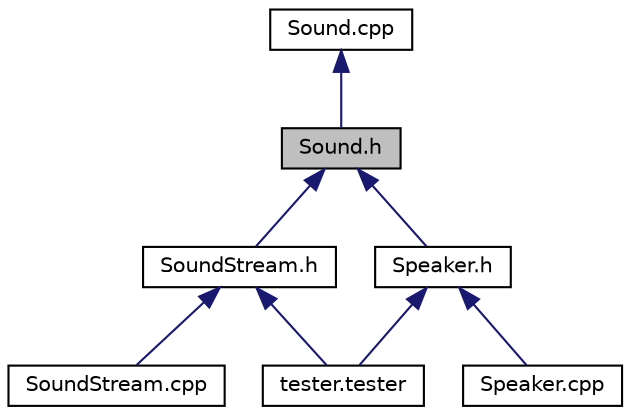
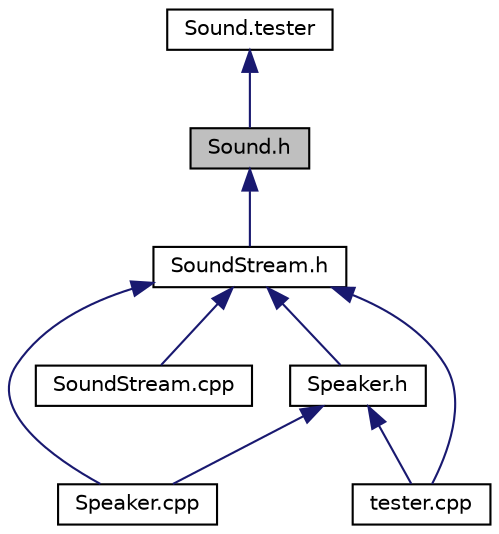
node "Sound.cpp": label "Sound.cpp" -> "Sound.tester"
edge "Speaker.h" -> "Sound.h": now "Speaker.h" -> "SoundStream.h"
edge "Speaker.cpp" -> "SoundStream.h": added
node "tester.tester": label "tester.tester" -> "tester.cpp"
